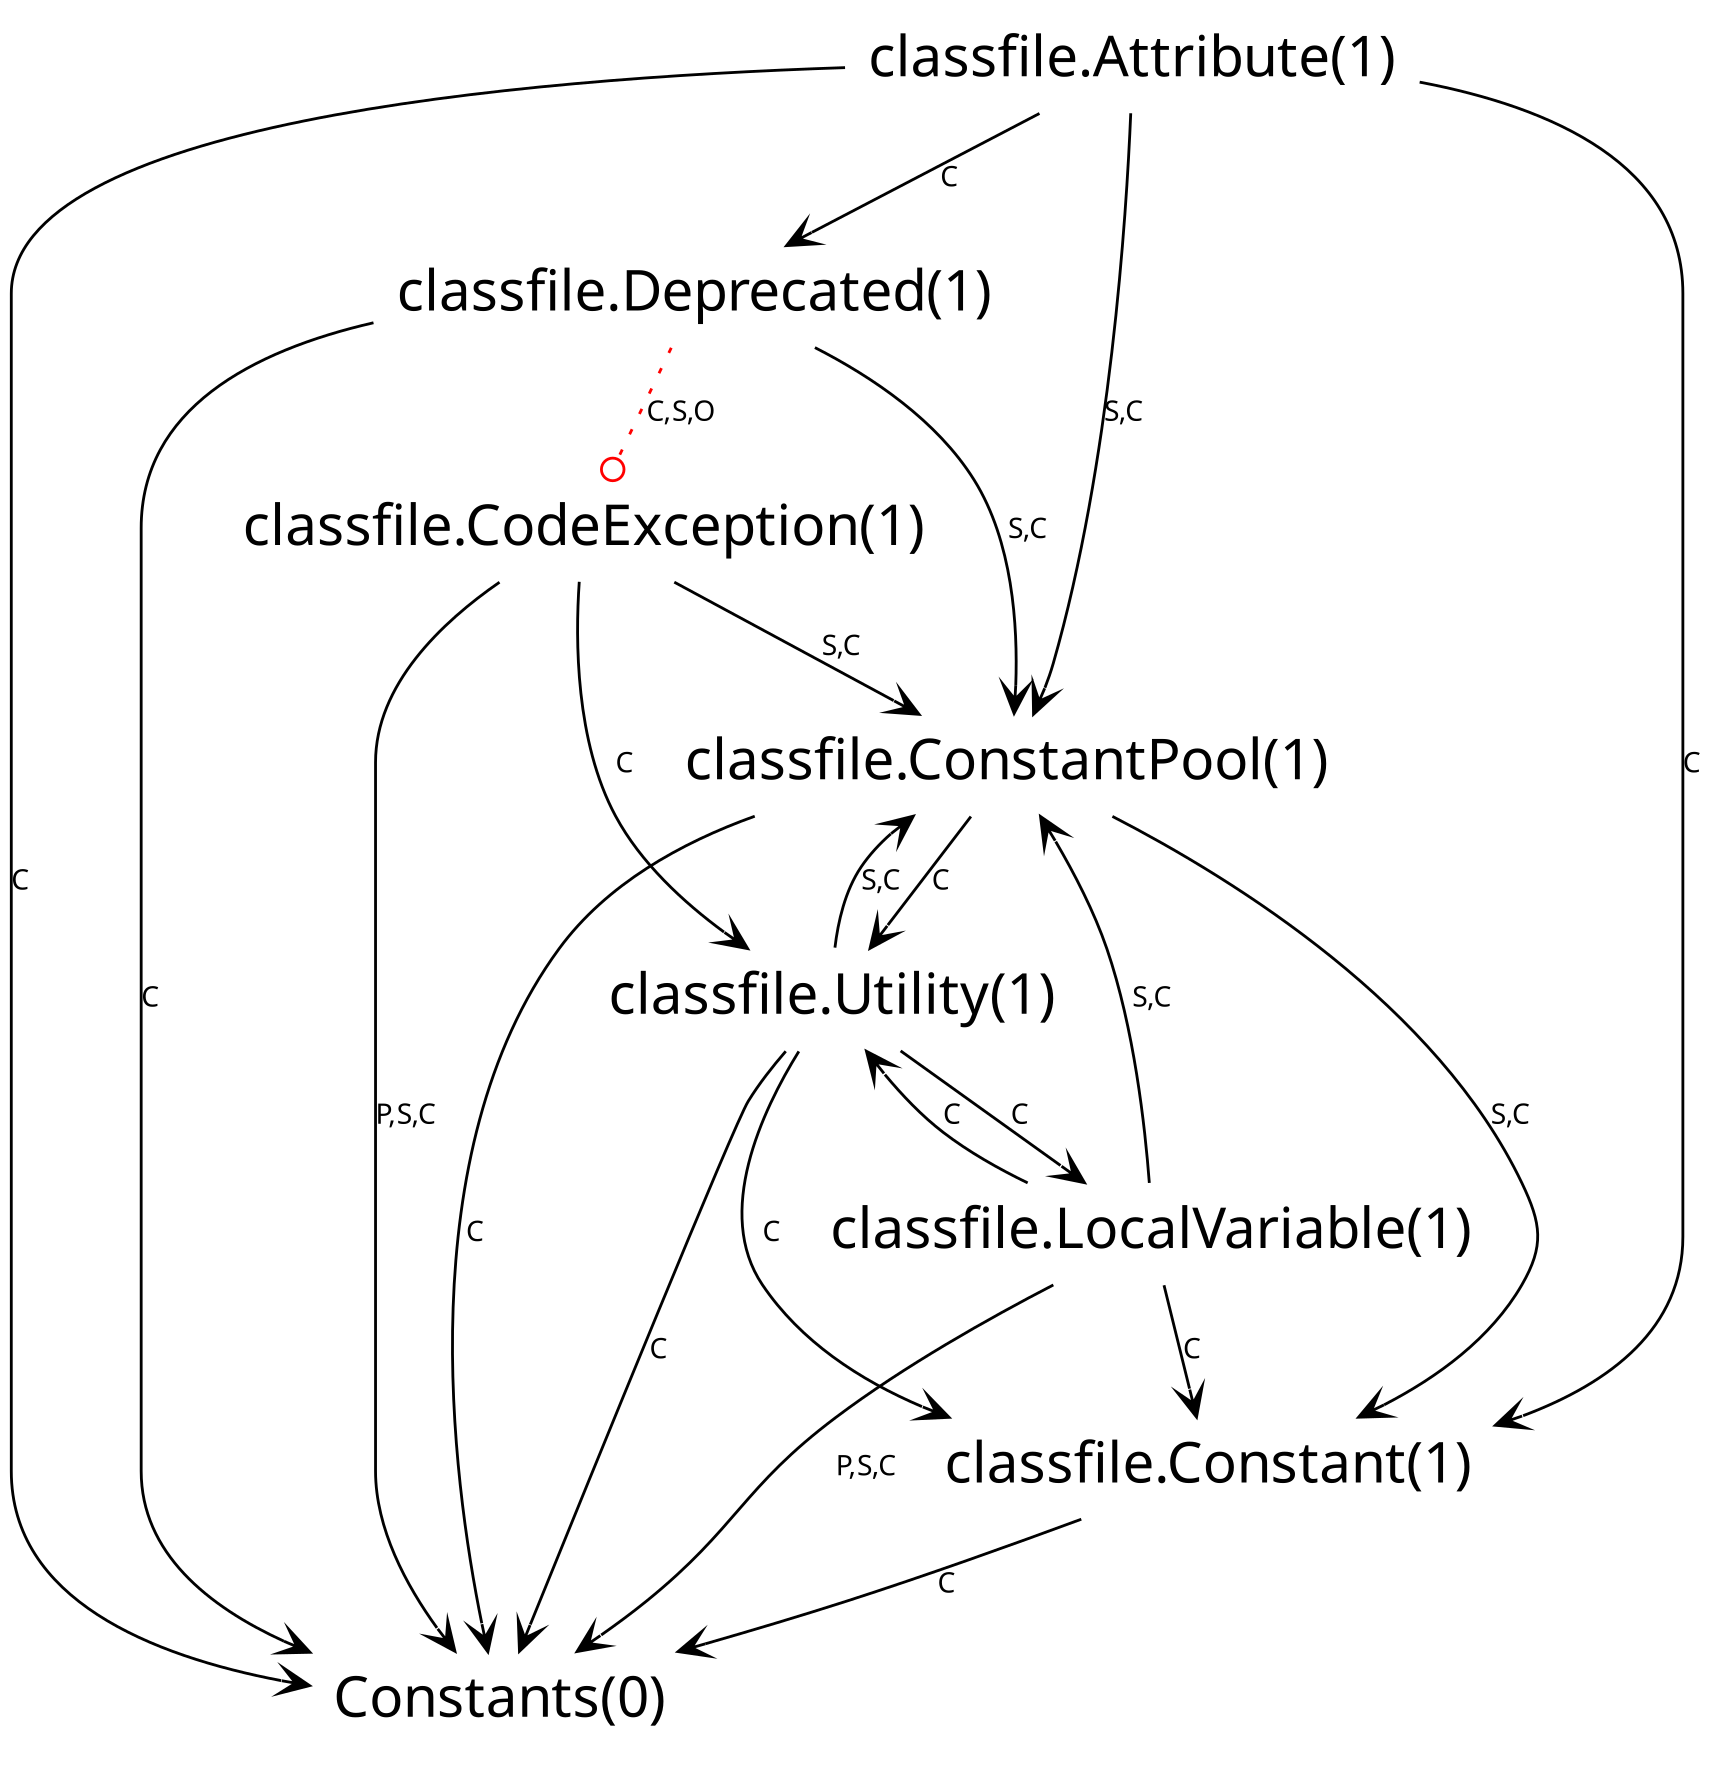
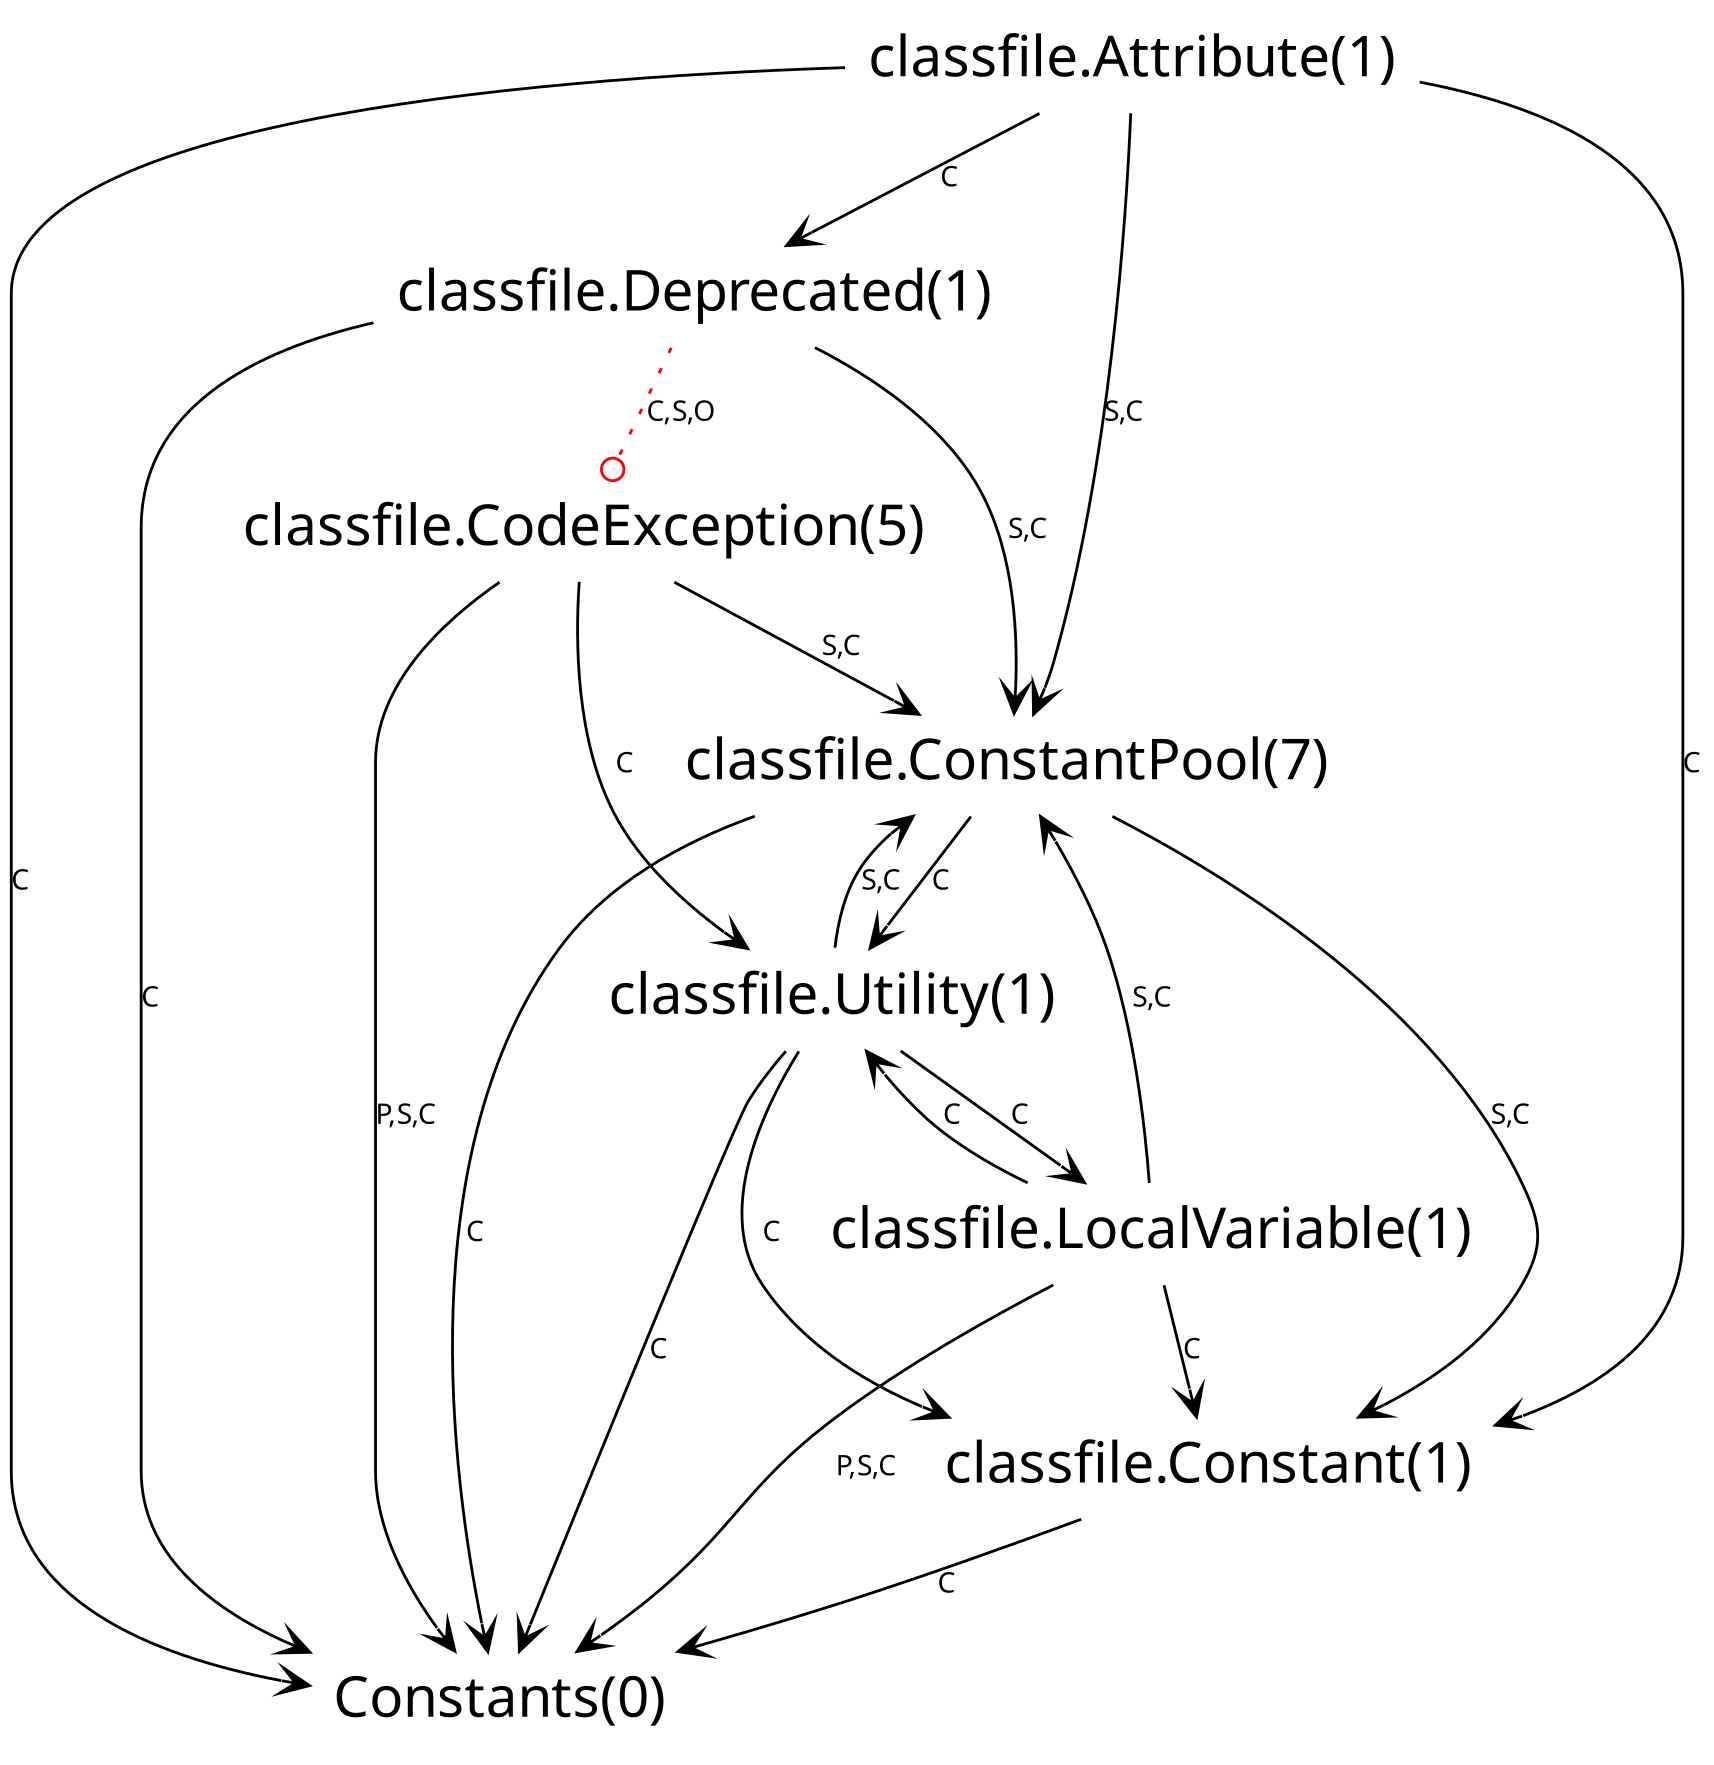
node "classfile.CodeException(1)": label "classfile.CodeException(1)" -> "classfile.CodeException(5)"
node "classfile.ConstantPool(1)": label "classfile.ConstantPool(1)" -> "classfile.ConstantPool(7)"
